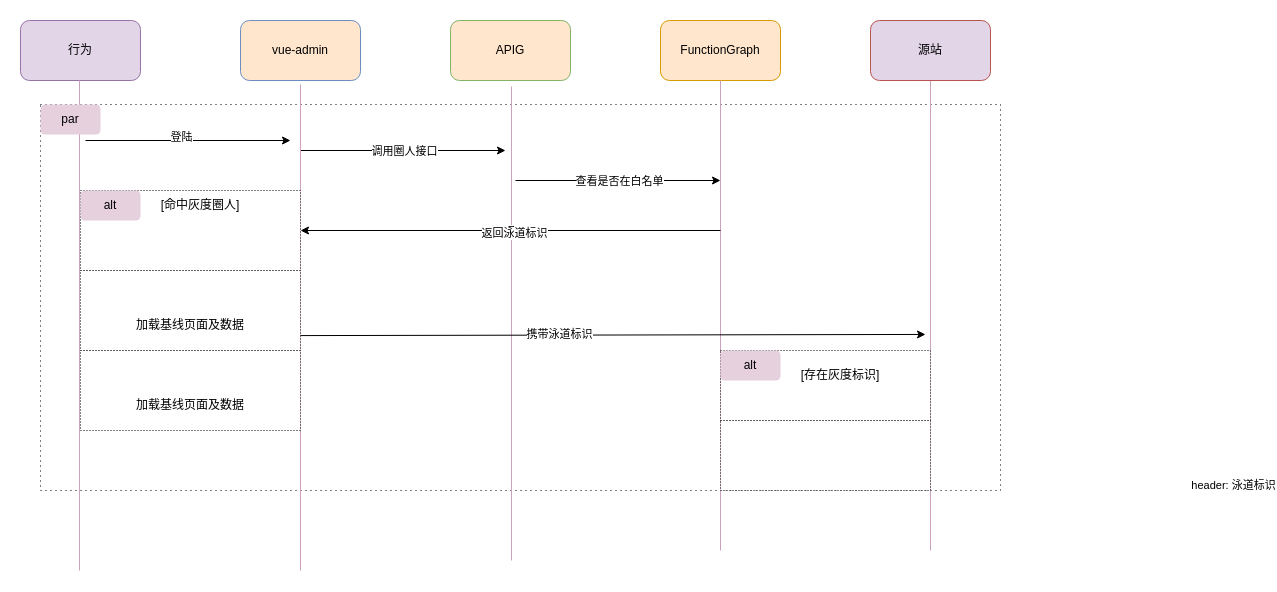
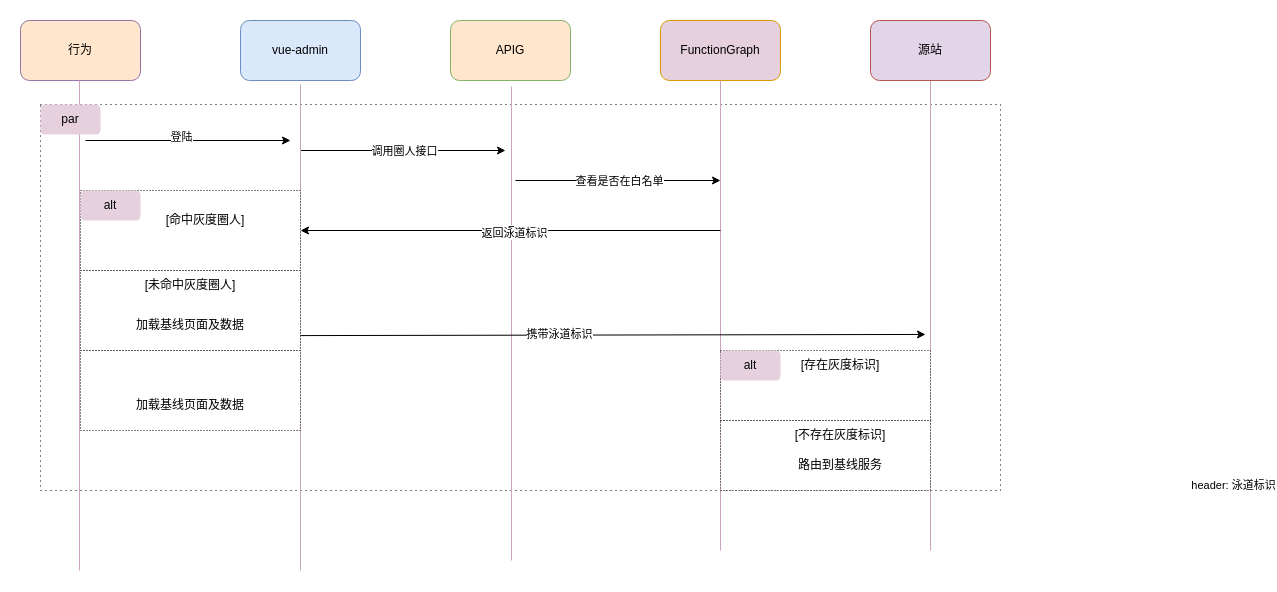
node "行为": fillcolor #e1d5e7 -> #ffe6cc
node "vue-admin": fillcolor #ffe6cc -> #dae8fc
node "FunctionGraph": fillcolor #ffe6cc -> #e6d0de
node "[命中灰度圈人]": moved (201, 206) -> (206, 221)
node "[未命中灰度圈人]": added
node "[存在灰度标识]": moved (841, 376) -> (841, 366)
node "[不存在灰度标识]": added
node "路由到基线服务": added
